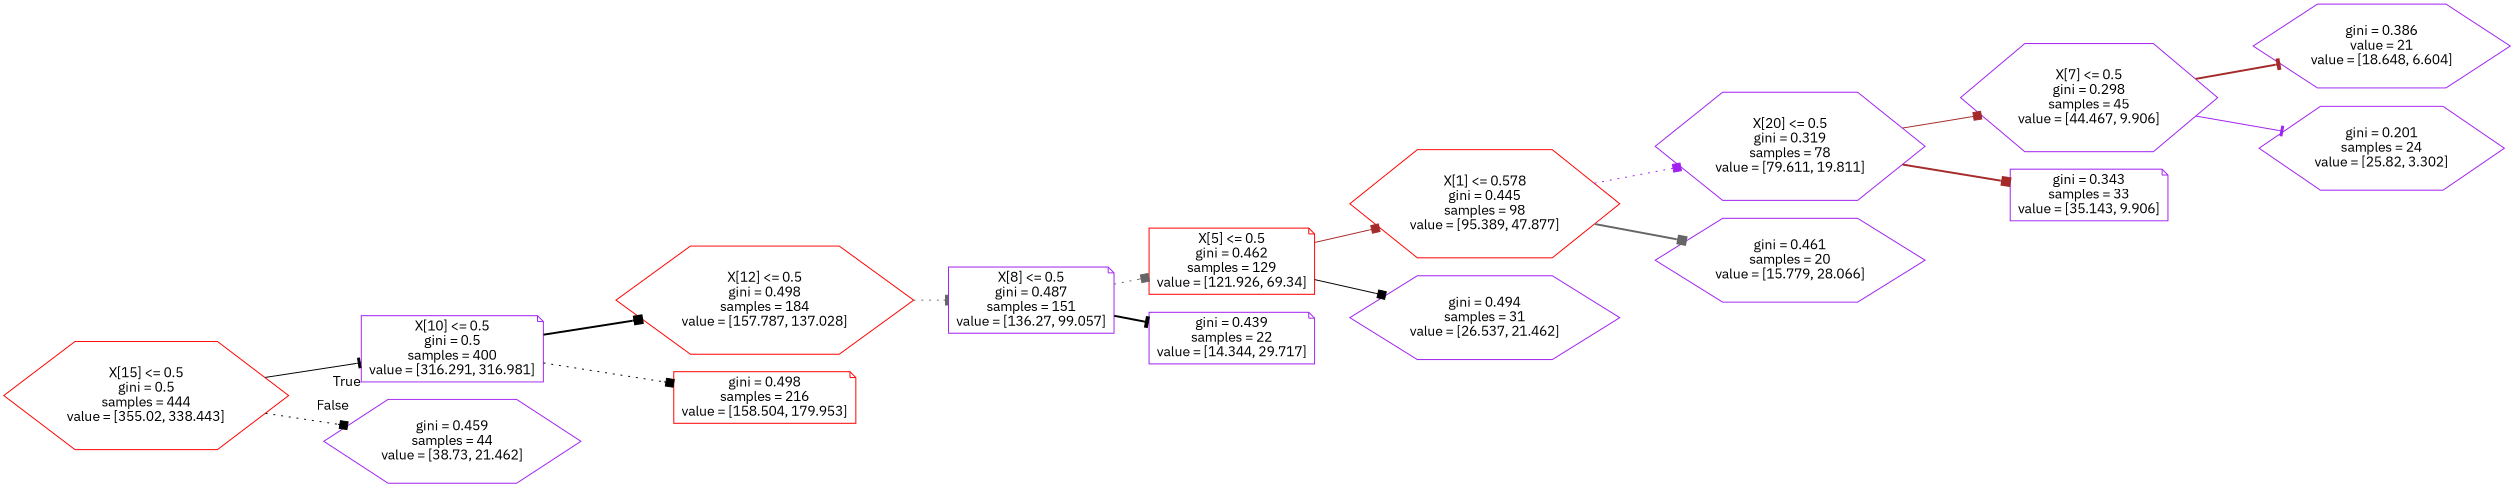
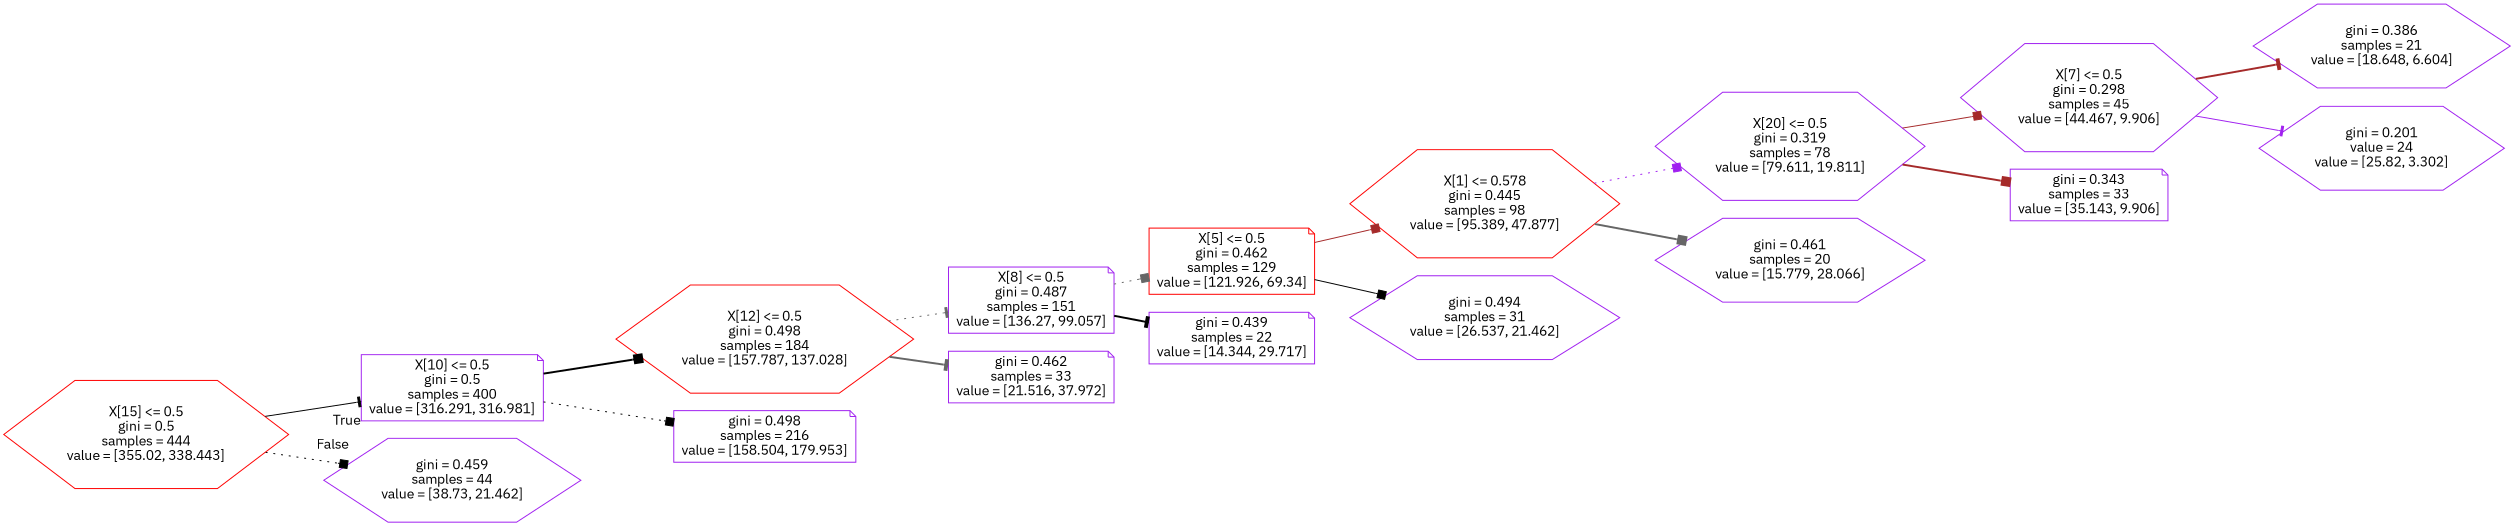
node "gini = 0.386 value = 21 value = [18.648, 6.604]": label "gini = 0.386 value = 21 value = [18.648, 6.604]" -> "gini = 0.386 samples = 21 value = [18.648, 6.604]"
node "gini = 0.201 samples = 24 value = [25.82, 3.302]": label "gini = 0.201 samples = 24 value = [25.82, 3.302]" -> "gini = 0.201 value = 24 value = [25.82, 3.302]"
node "gini = 0.462 samples = 33 value = [21.516, 37.972]": added
node "gini = 0.498 samples = 216 value = [158.504, 179.953]": color red -> purple
